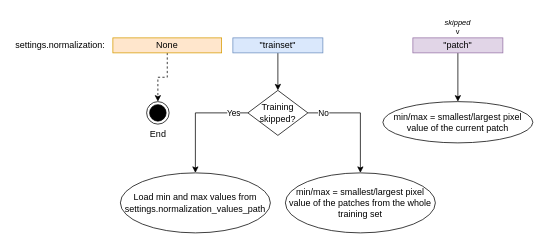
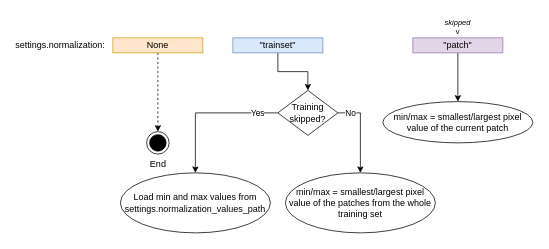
node "None": size 109x15 -> 90x15
node "End": moved (158, 113) -> (158, 143)
node "Training skipped?": moved (278, 113) -> (308, 113)
